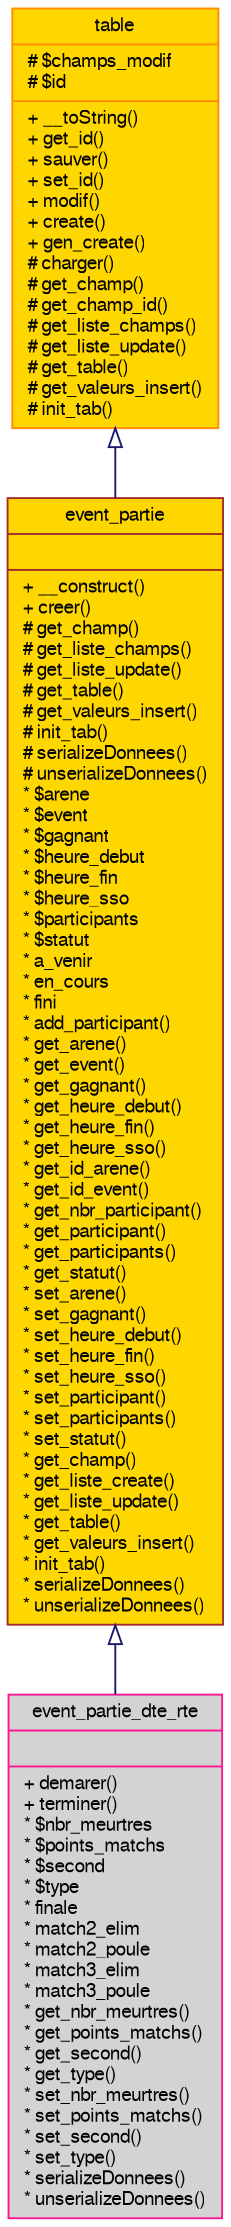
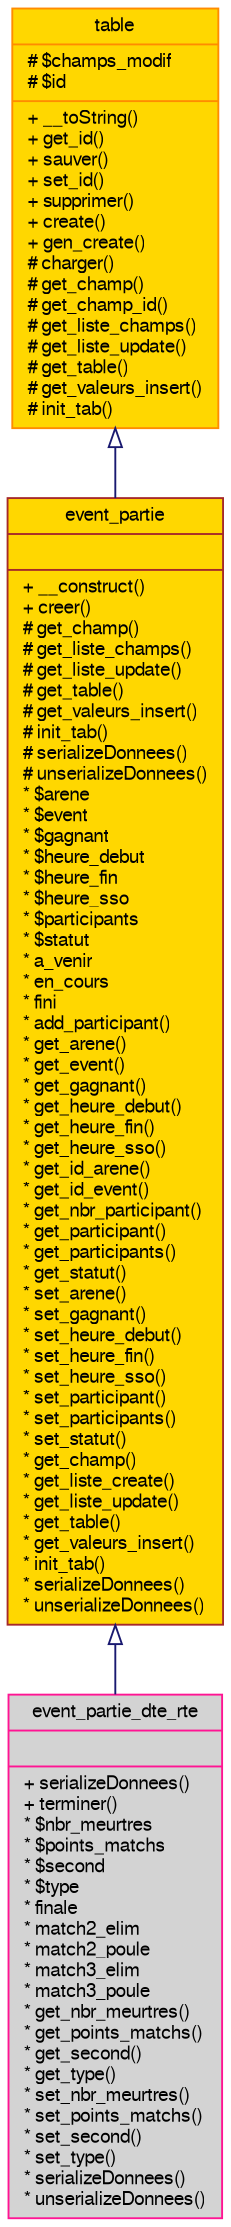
node "table": text "+ modif()" -> "+ supprimer()"
node "event_partie_dte_rte": text "+ demarer()" -> "+ serializeDonnees()"
